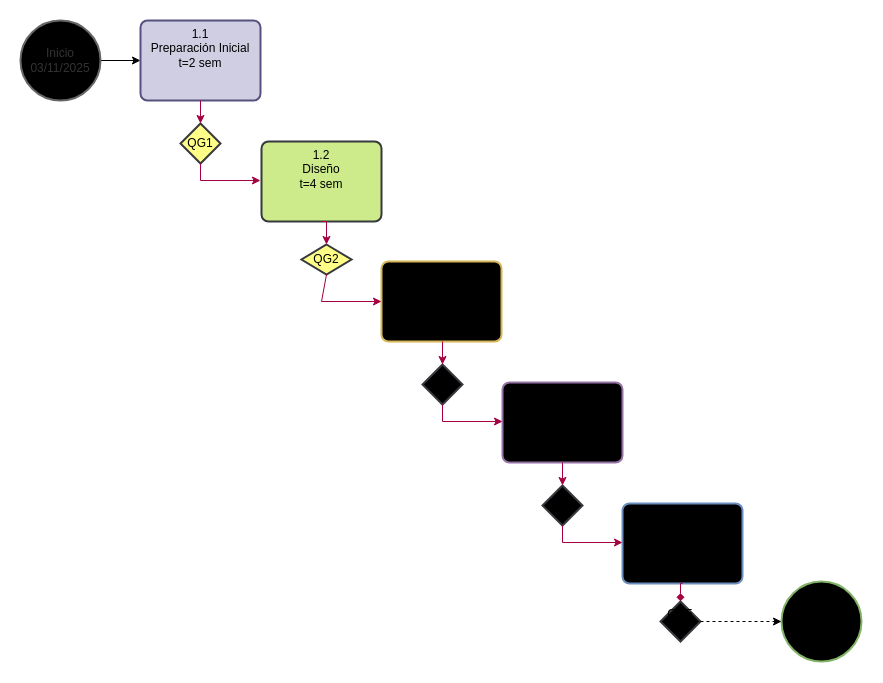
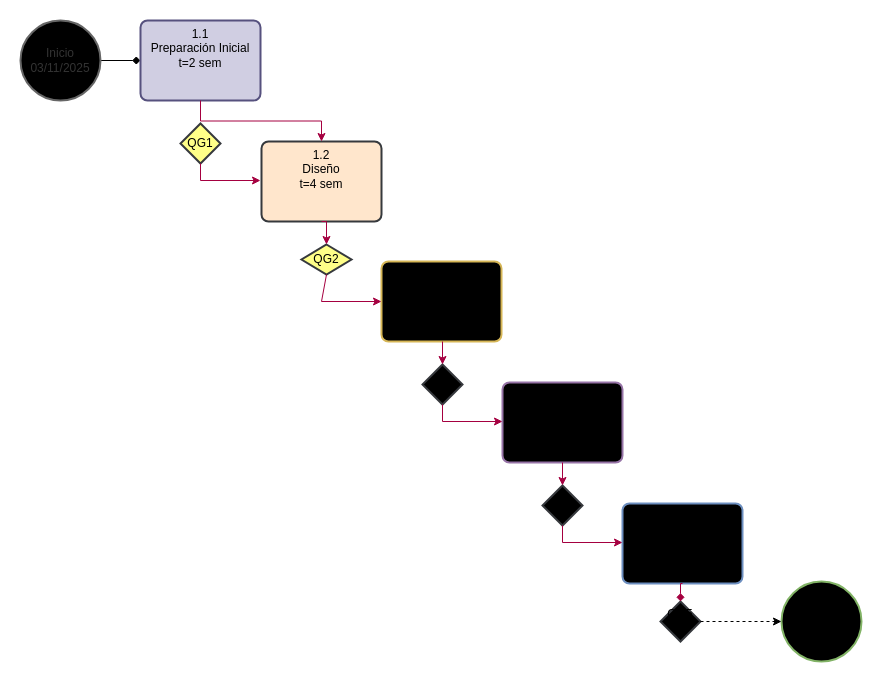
edge "Inicio 03/11/2025" -> "1.1 Preparación Inicial t=2 sem": arrowhead classic -> diamond
edge "1.1 Preparación Inicial t=2 sem" -> "QG1": now "1.1 Preparación Inicial t=2 sem" -> "1.2 Diseño t=4 sem"
node "1.2 Diseño t=4 sem": fillcolor #cdeb8b -> #ffe6cc
